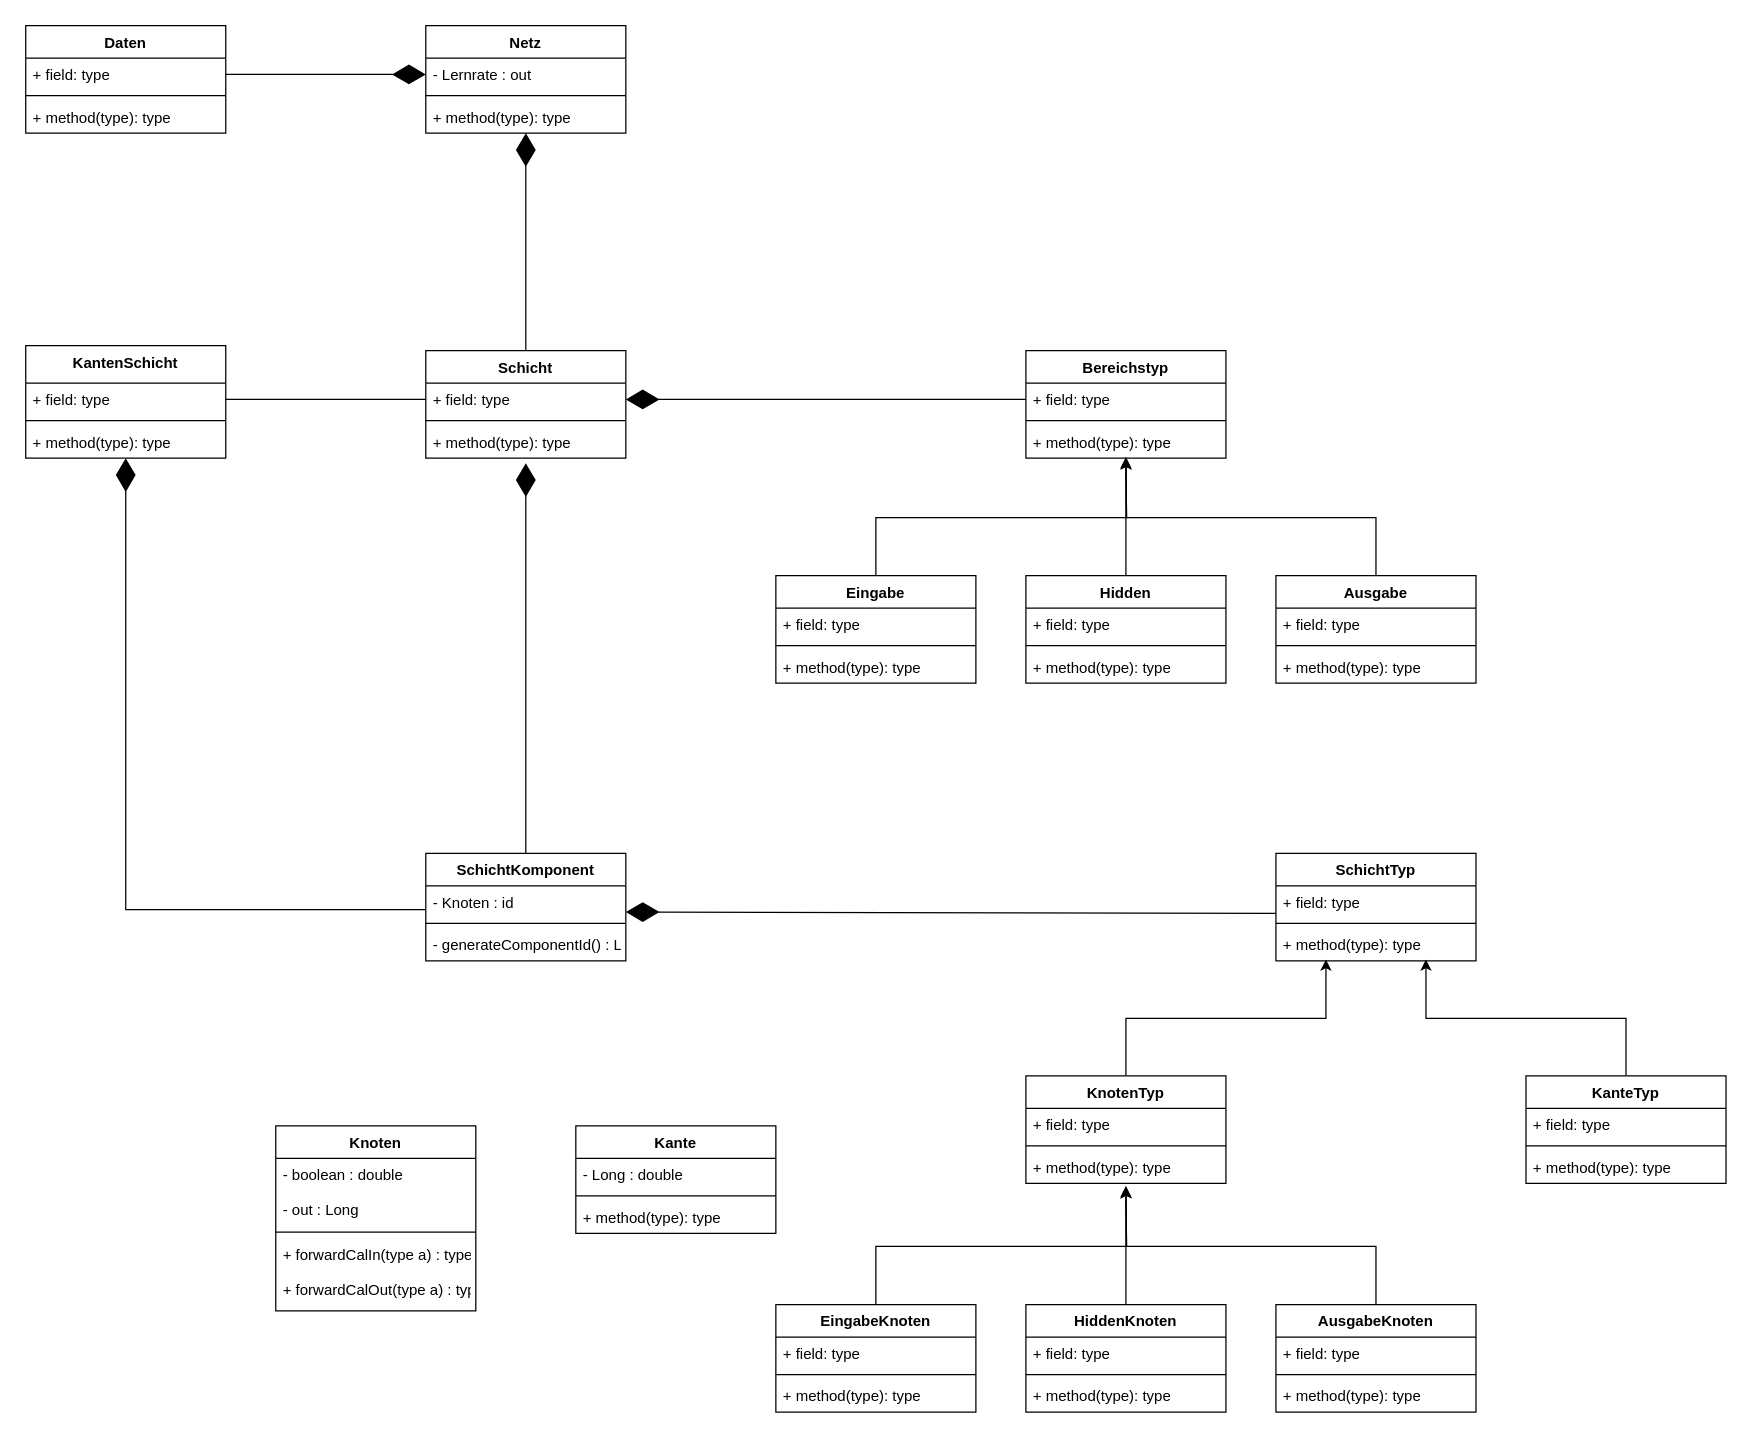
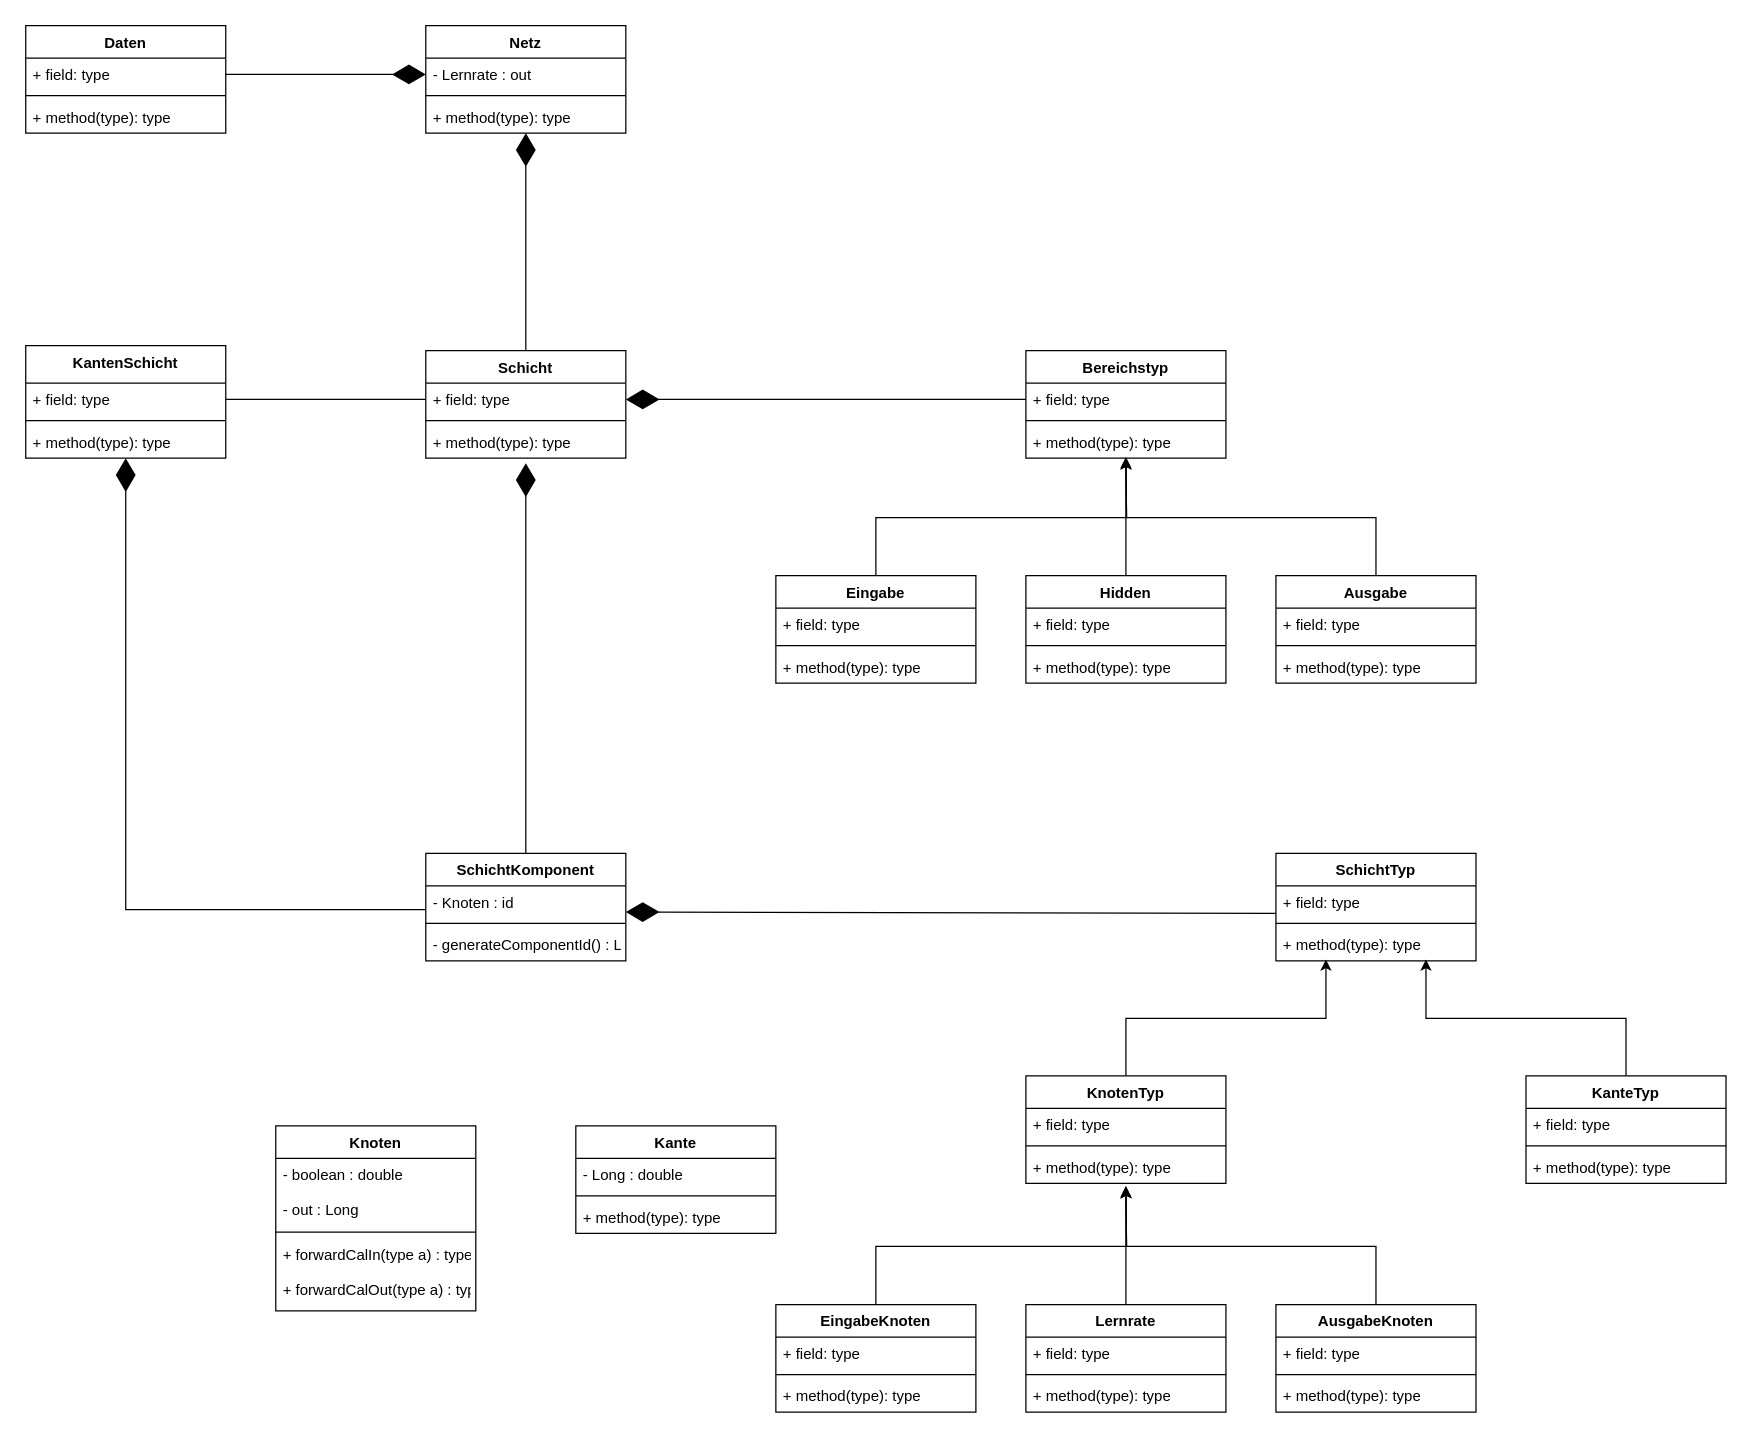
node "HiddenKnoten": label "HiddenKnoten" -> "Lernrate"
